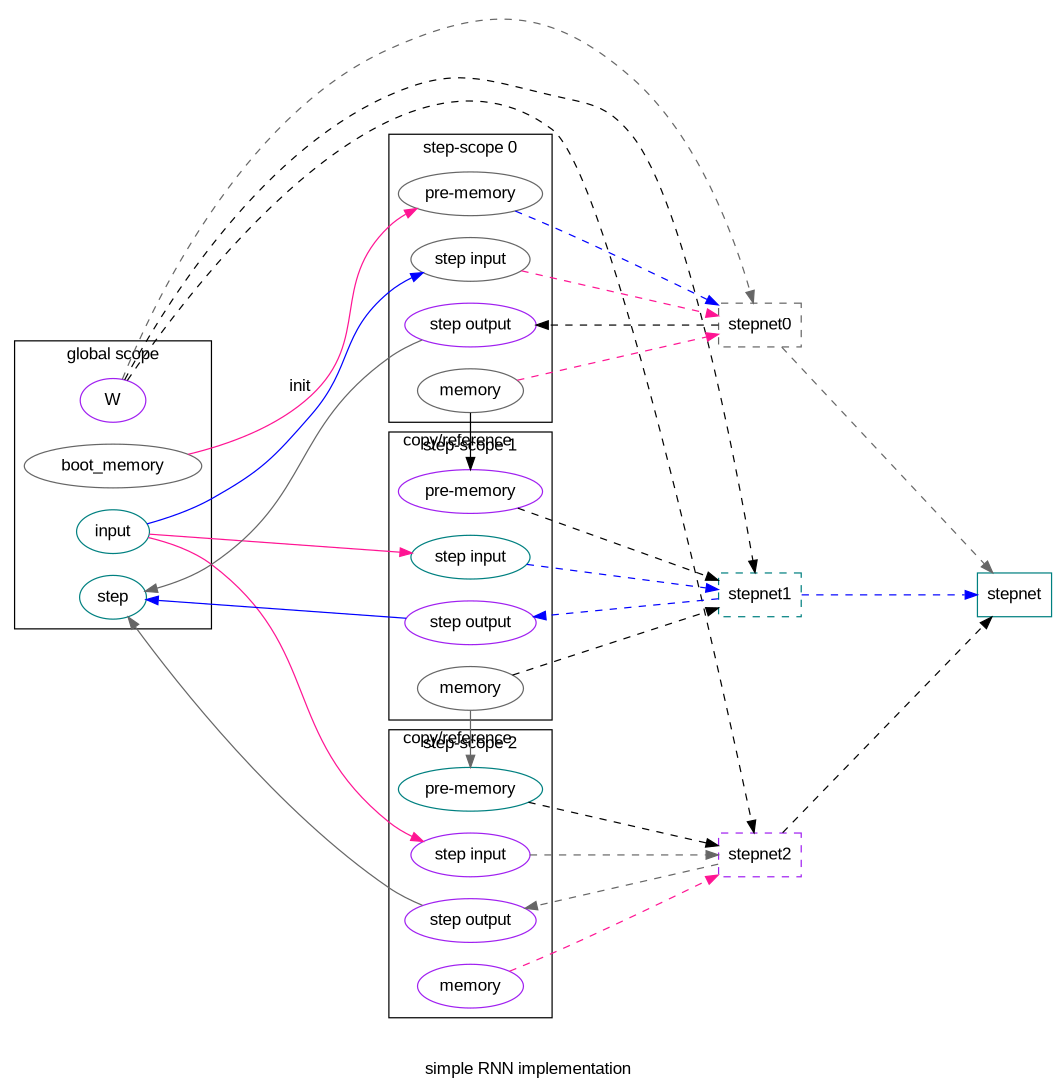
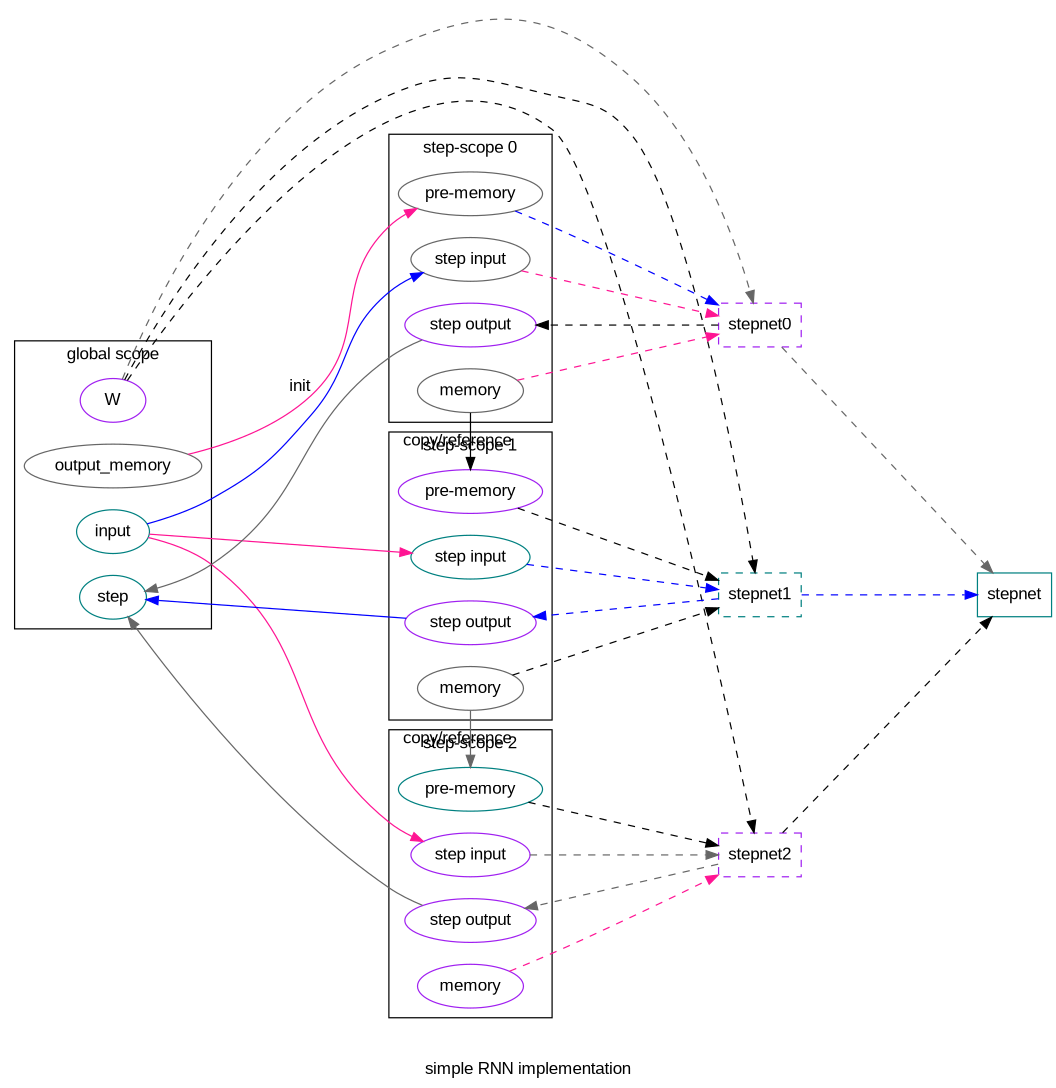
node "stepnet0": color gray40 -> purple
node "boot_memory": label "boot_memory" -> "output_memory"
